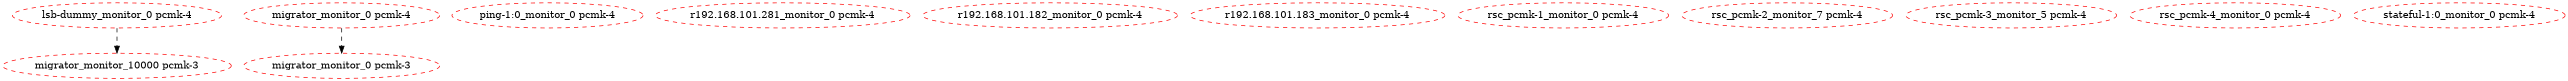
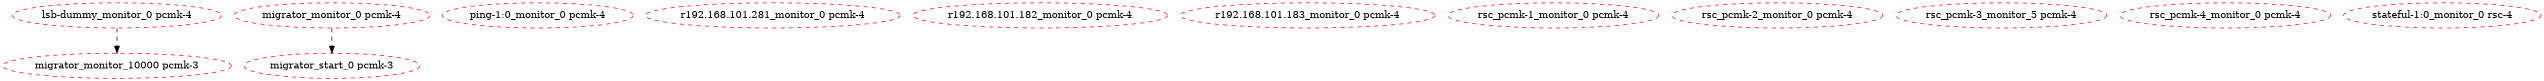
node "rsc_pcmk-2_monitor_7 pcmk-4": label "rsc_pcmk-2_monitor_7 pcmk-4" -> "rsc_pcmk-2_monitor_0 pcmk-4"
node "stateful-1:0_monitor_0 pcmk-4": label "stateful-1:0_monitor_0 pcmk-4" -> "stateful-1:0_monitor_0 rsc-4"
node "migrator_monitor_0 pcmk-3": label "migrator_monitor_0 pcmk-3" -> "migrator_start_0 pcmk-3"
